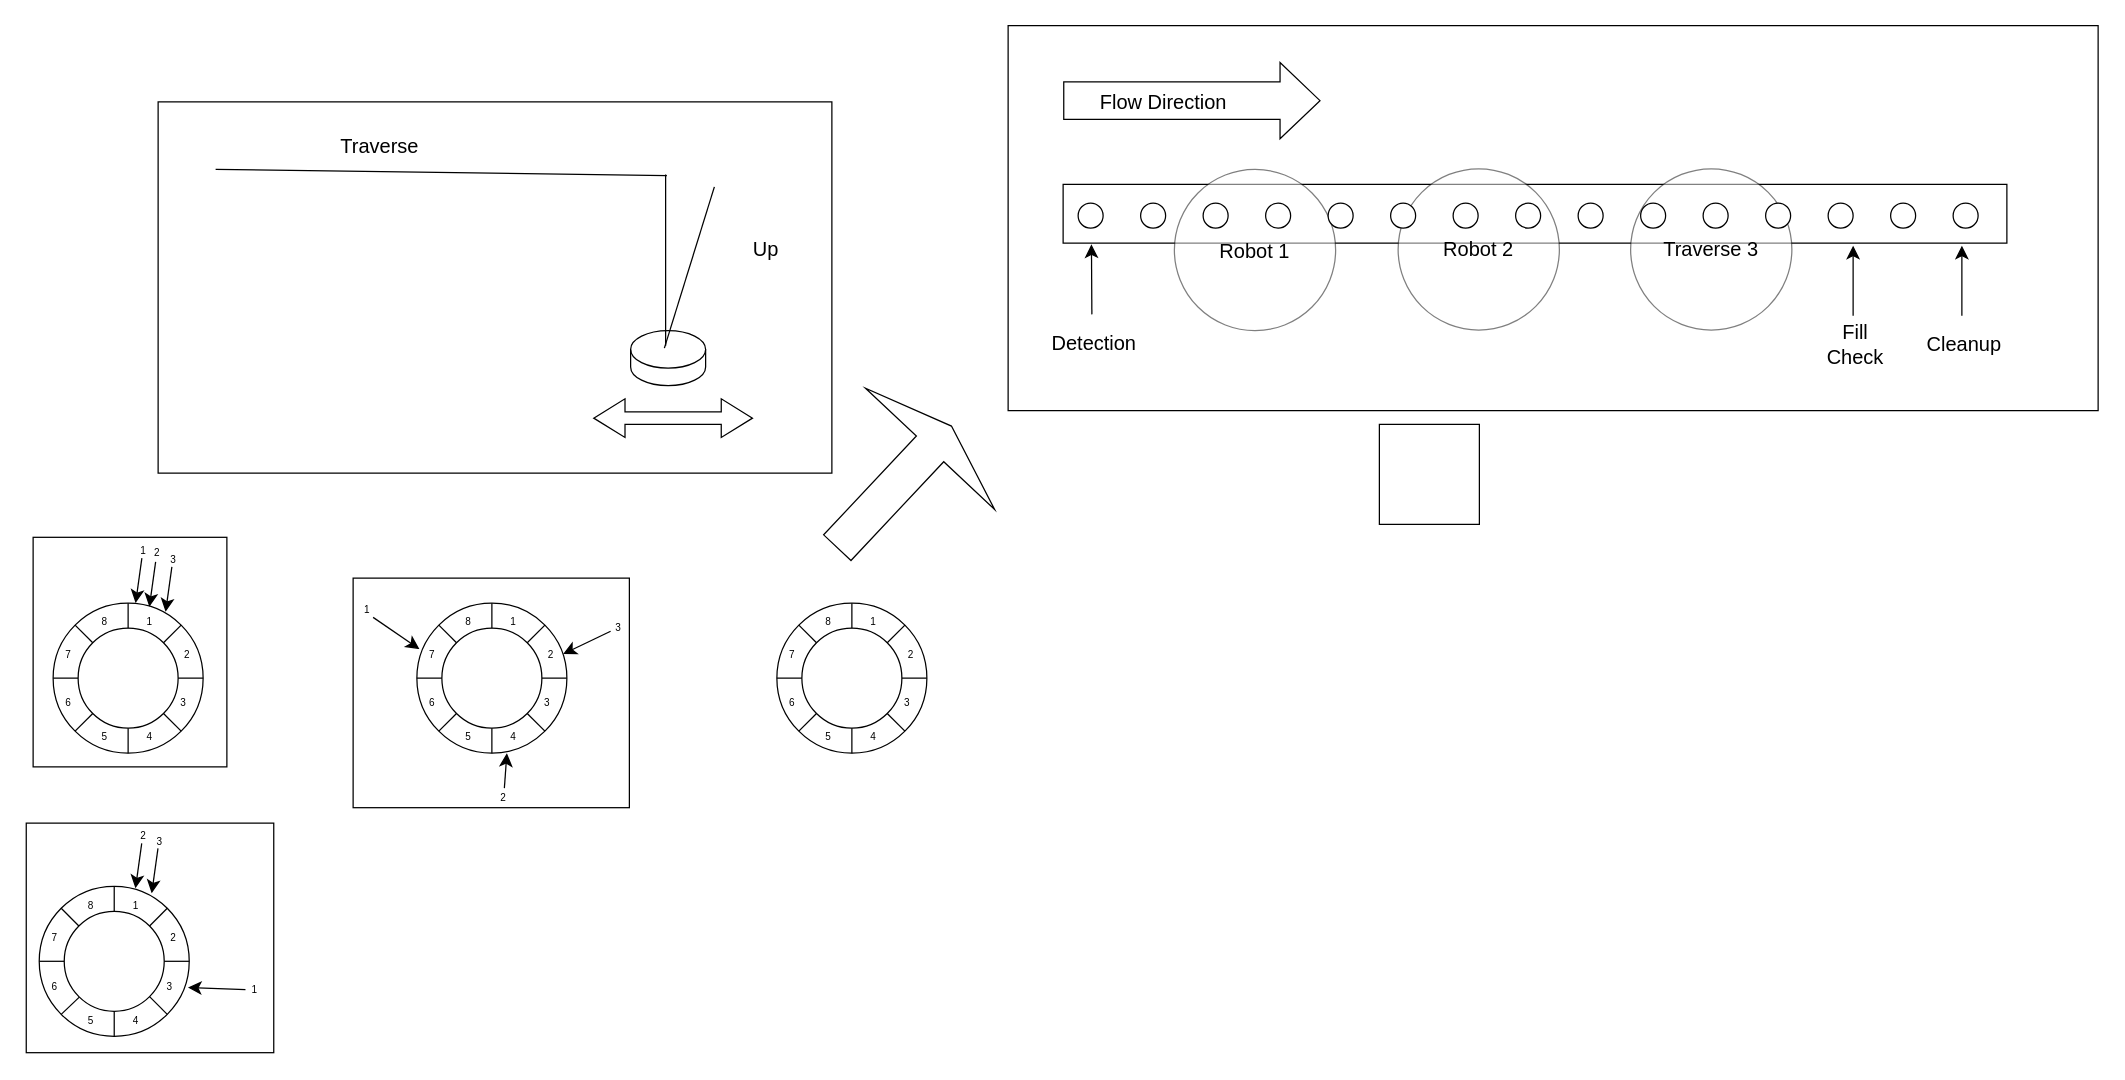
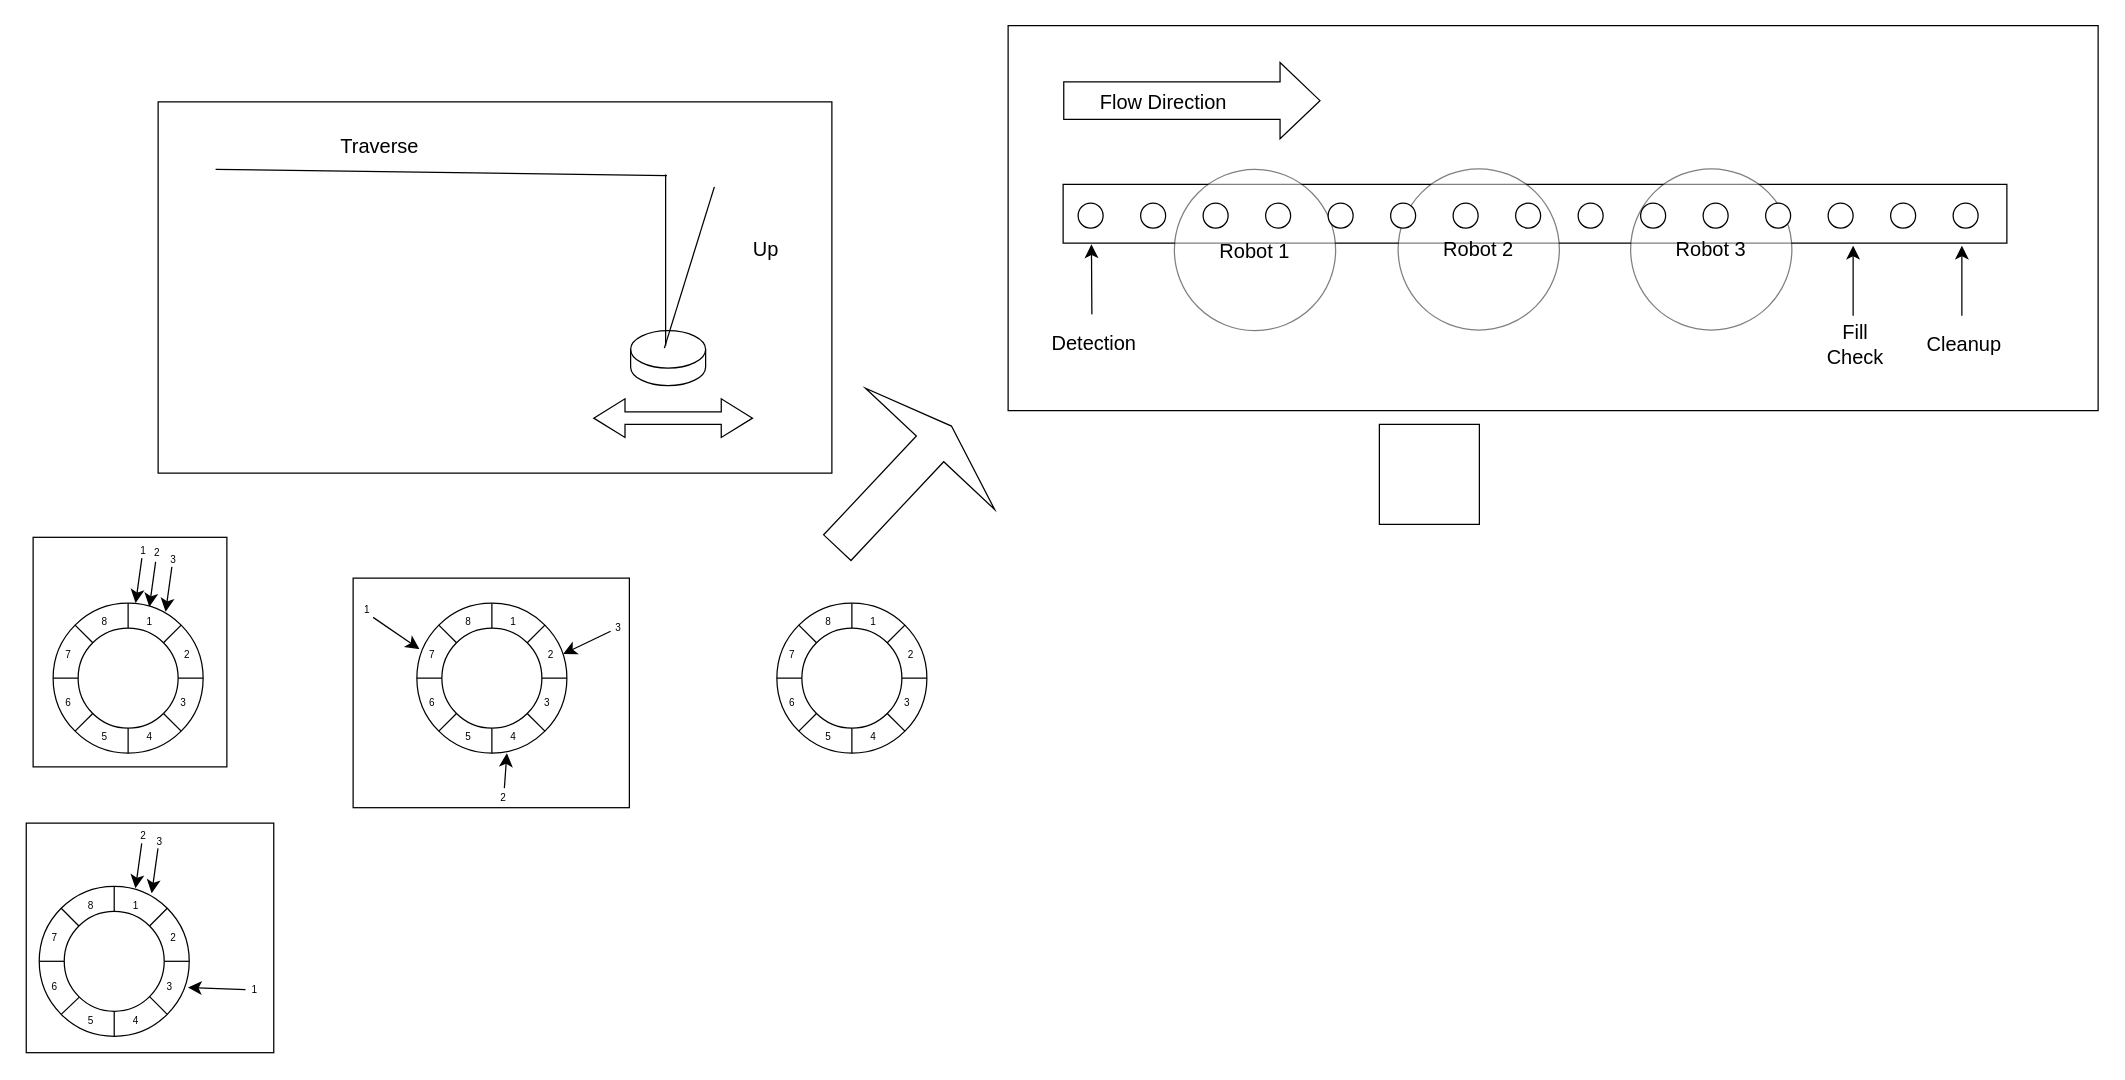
node "Traverse 3": label "Traverse 3" -> "Robot 3"
